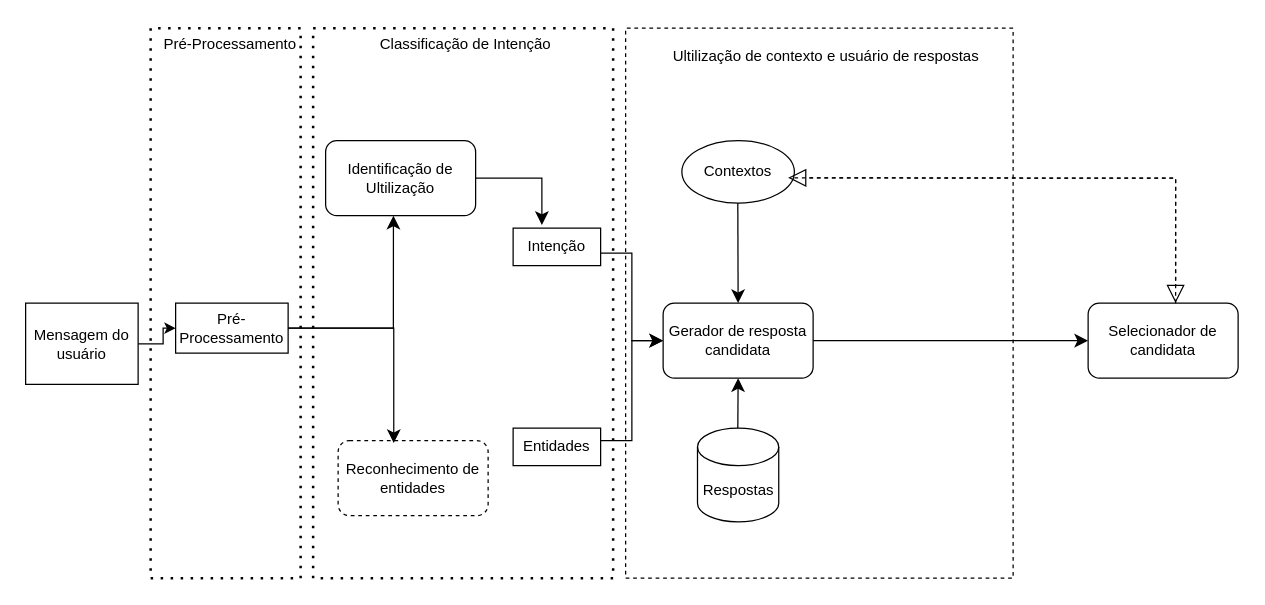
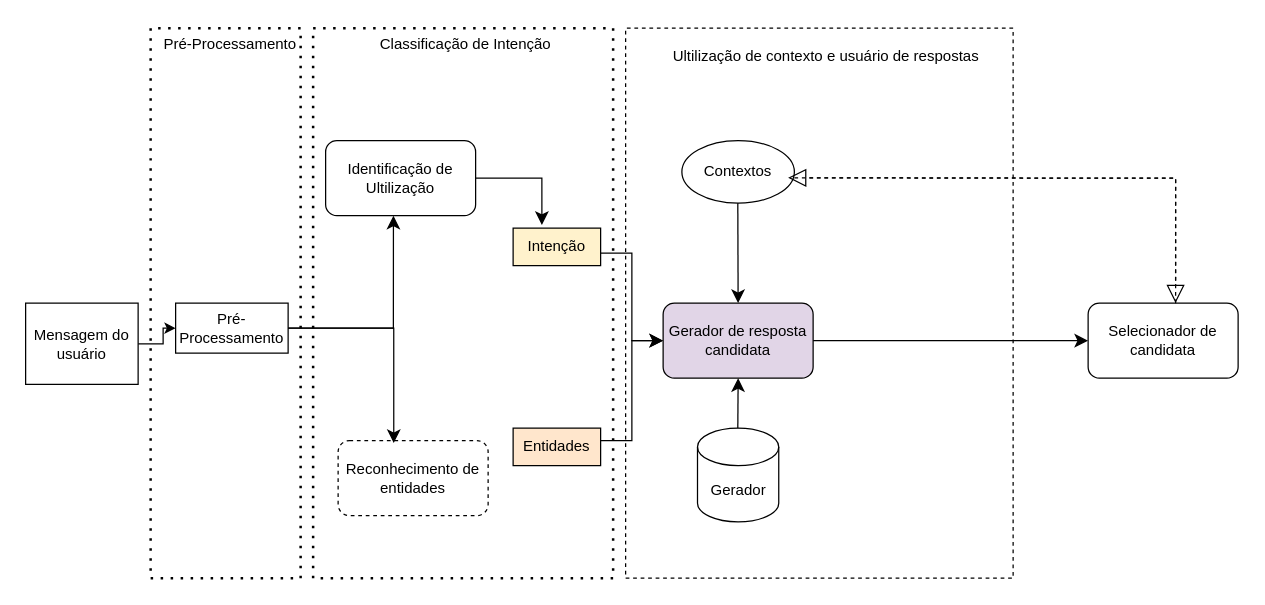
node "Intenção": fillcolor #ffffff -> #fff2cc
node "Gerador de resposta candidata": fillcolor #ffffff -> #e1d5e7
node "Entidades": fillcolor #ffffff -> #ffe6cc
node "Respostas": label "Respostas" -> "Gerador"
